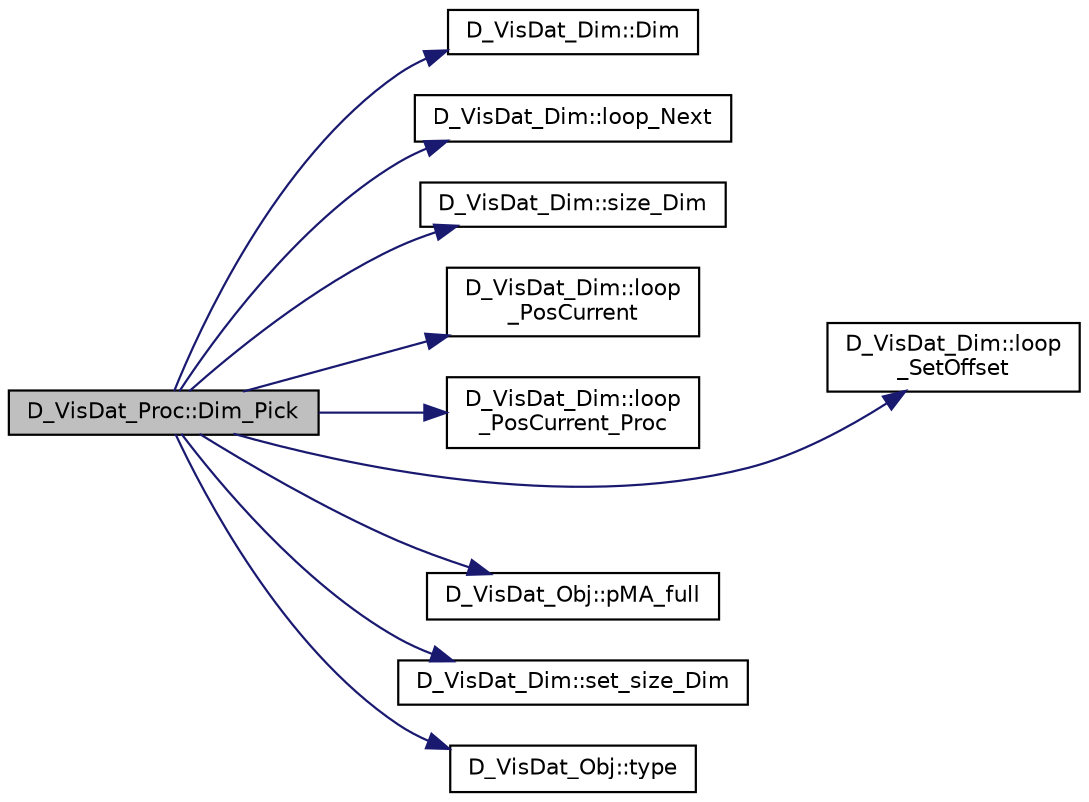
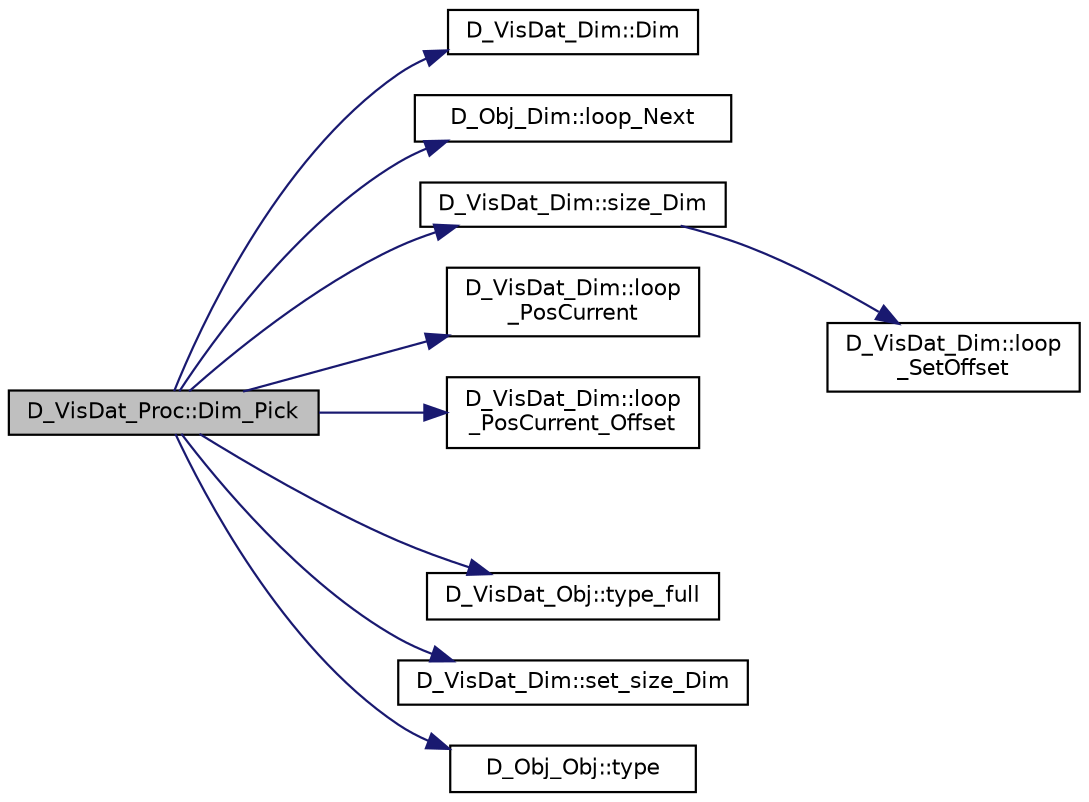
node "D_VisDat_Dim::loop_Next": label "D_VisDat_Dim::loop_Next" -> "D_Obj_Dim::loop_Next"
node "D_VisDat_Dim::loop _PosCurrent_Proc": label "D_VisDat_Dim::loop _PosCurrent_Proc" -> "D_VisDat_Dim::loop _PosCurrent_Offset"
edge "D_VisDat_Proc::Dim_Pick" -> "D_VisDat_Dim::loop _SetOffset": now "D_VisDat_Dim::size_Dim" -> "D_VisDat_Dim::loop _SetOffset"
node "D_VisDat_Obj::pMA_full": label "D_VisDat_Obj::pMA_full" -> "D_VisDat_Obj::type_full"
node "D_VisDat_Obj::type": label "D_VisDat_Obj::type" -> "D_Obj_Obj::type"
